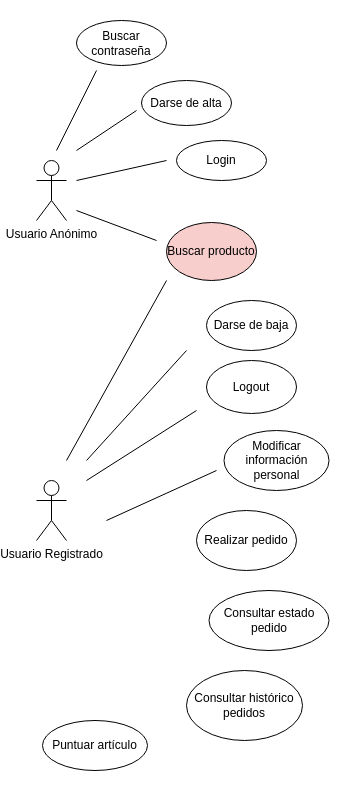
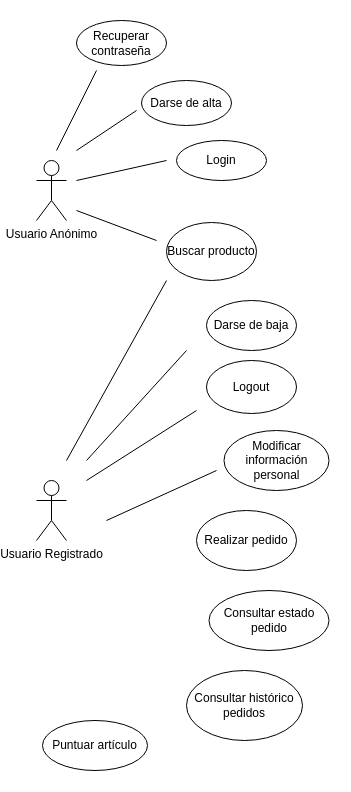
node "Buscar contraseña": label "Buscar contraseña" -> "Recuperar contraseña"
node "Buscar producto": fillcolor #f8cecc -> #ffffff
